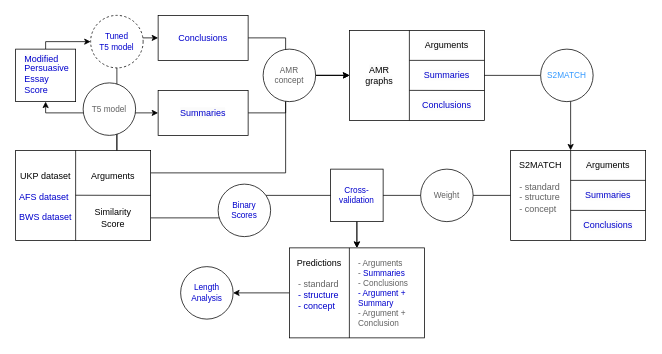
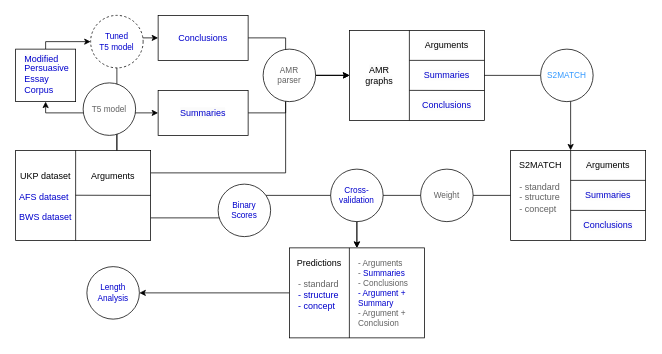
node "AMR concept": label "AMR concept" -> "AMR parser"
node "Persuasive Essay Score": label "Persuasive Essay Score" -> "Persuasive Essay Corpus"
node "Cross-validation": shape rectangle -> ellipse
node "Similarity Score": removed
node "Length Analysis": moved (207, 293) -> (113, 293)
